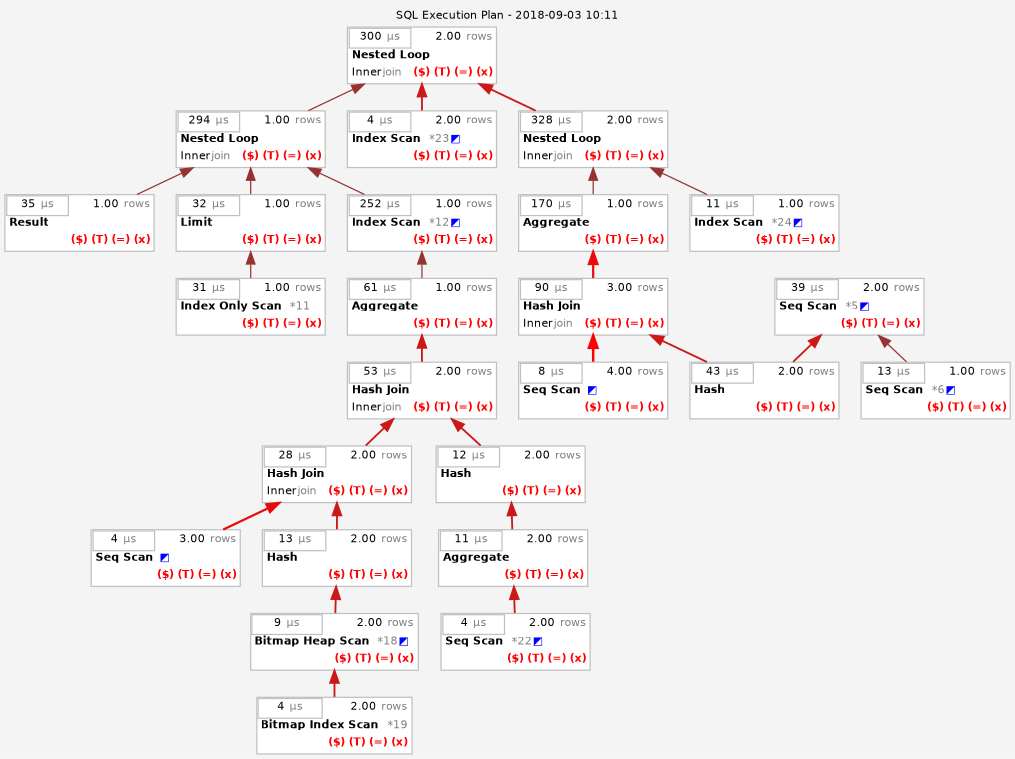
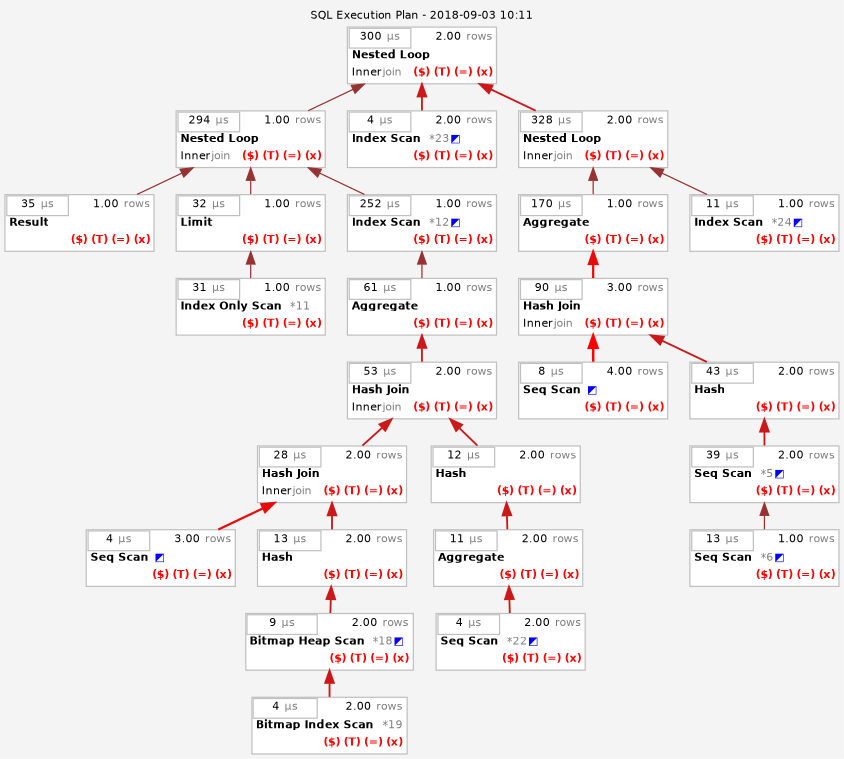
edge "43" -> "39": reversed
